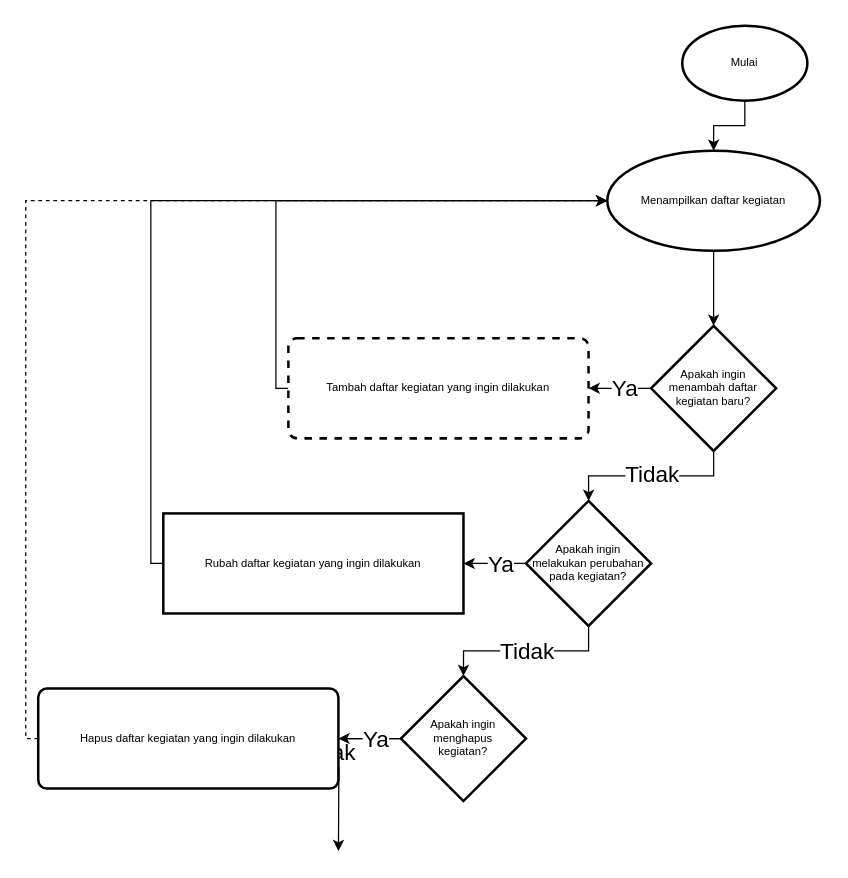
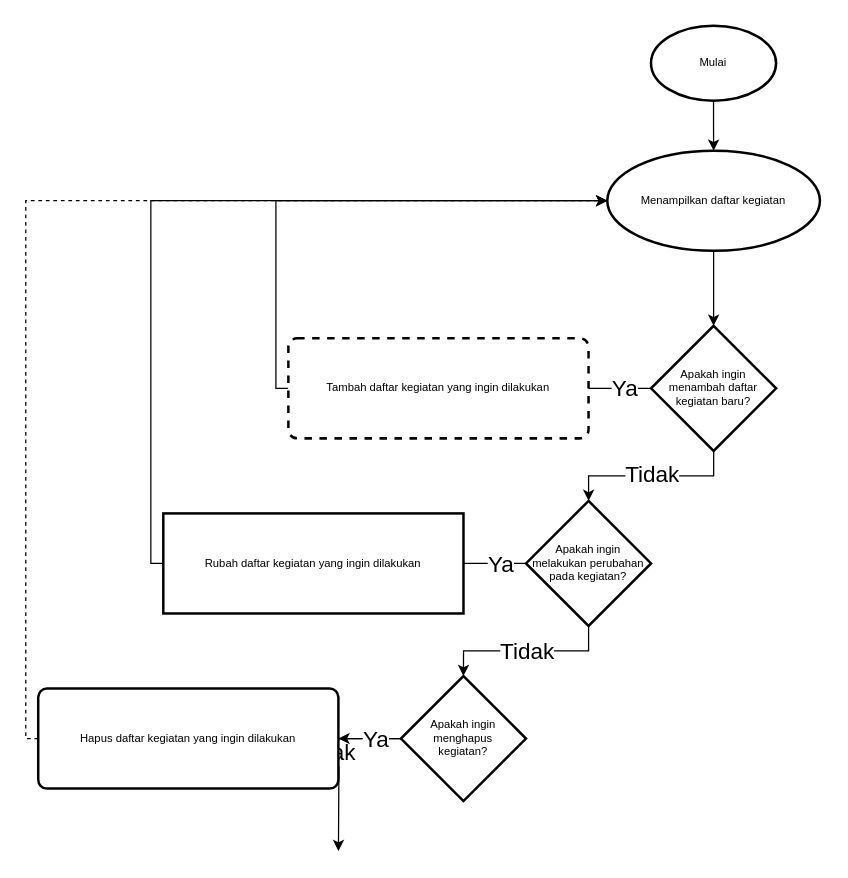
node "Mulai": moved (744, 63) -> (713, 63)
edge "Apakah ingin menambah daftar kegiatan baru?" -> "Tambah daftar kegiatan yang ingin dilakukan": arrowhead classic -> none
edge "Apakah ingin melakukan perubahan pada kegiatan?" -> "Rubah daftar kegiatan yang ingin dilakukan": arrowhead classic -> none
